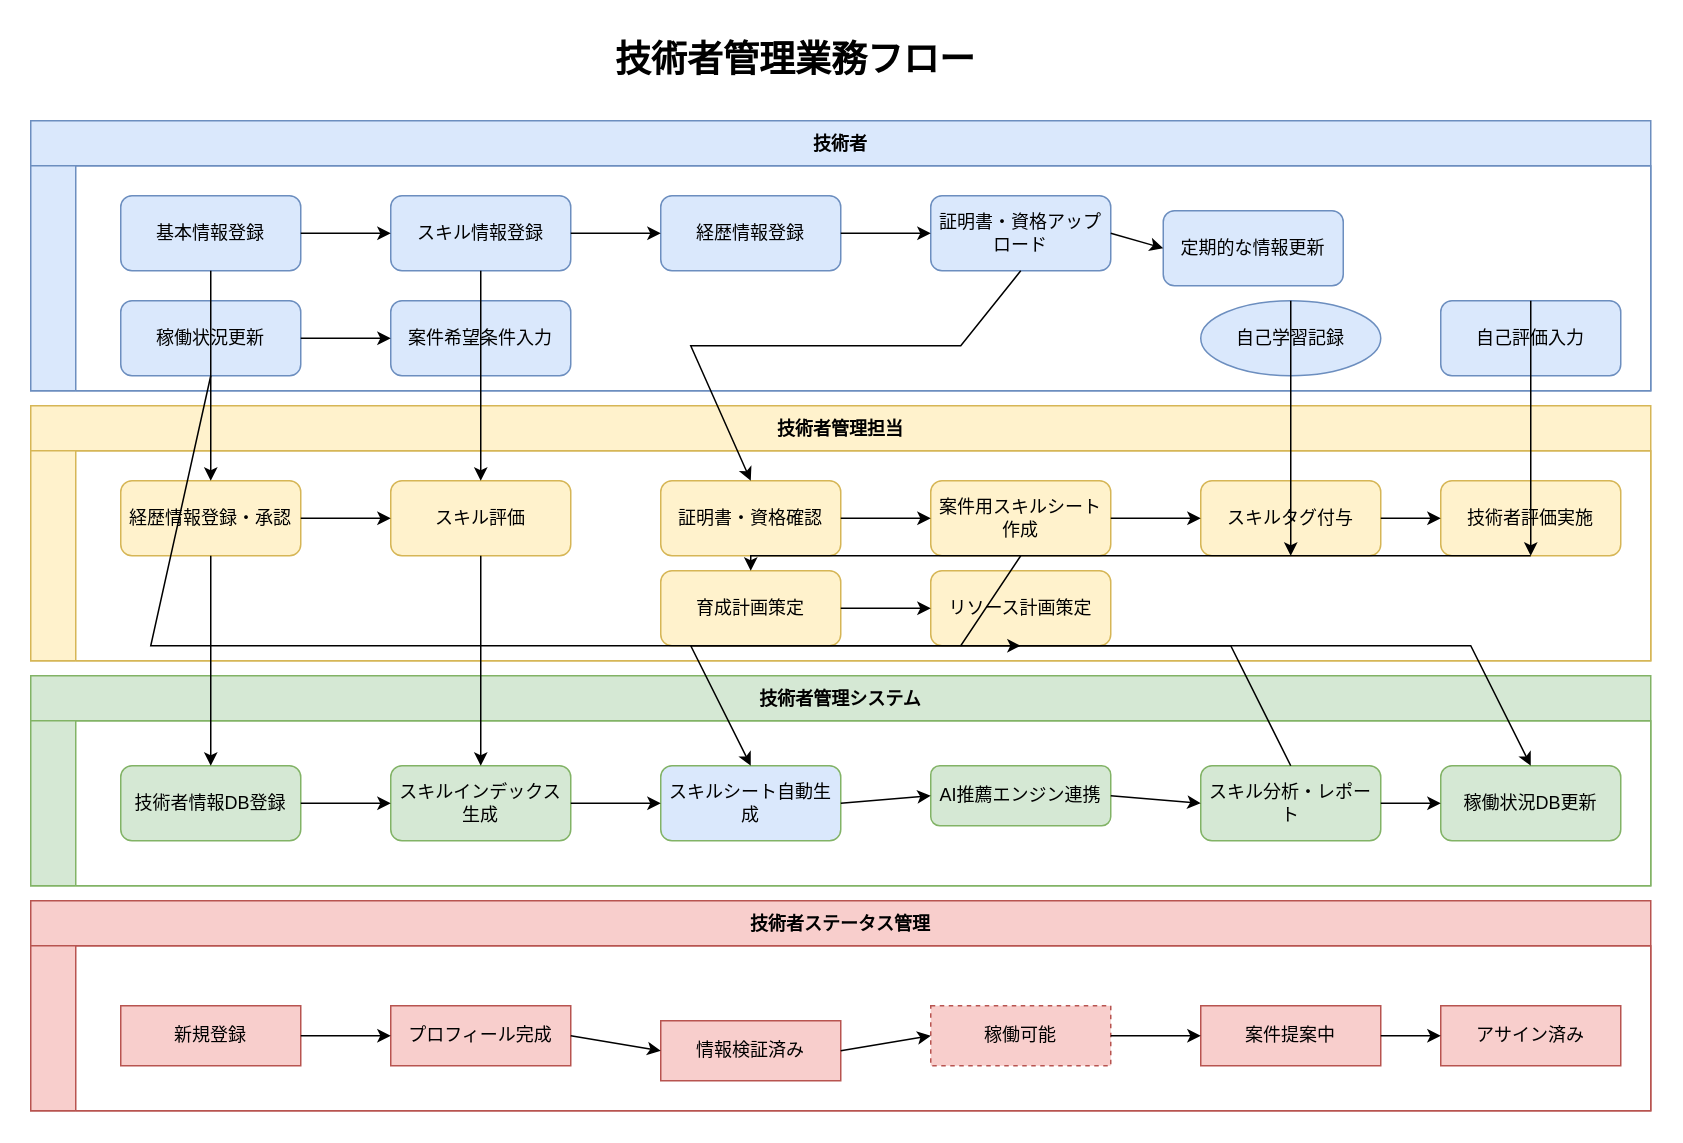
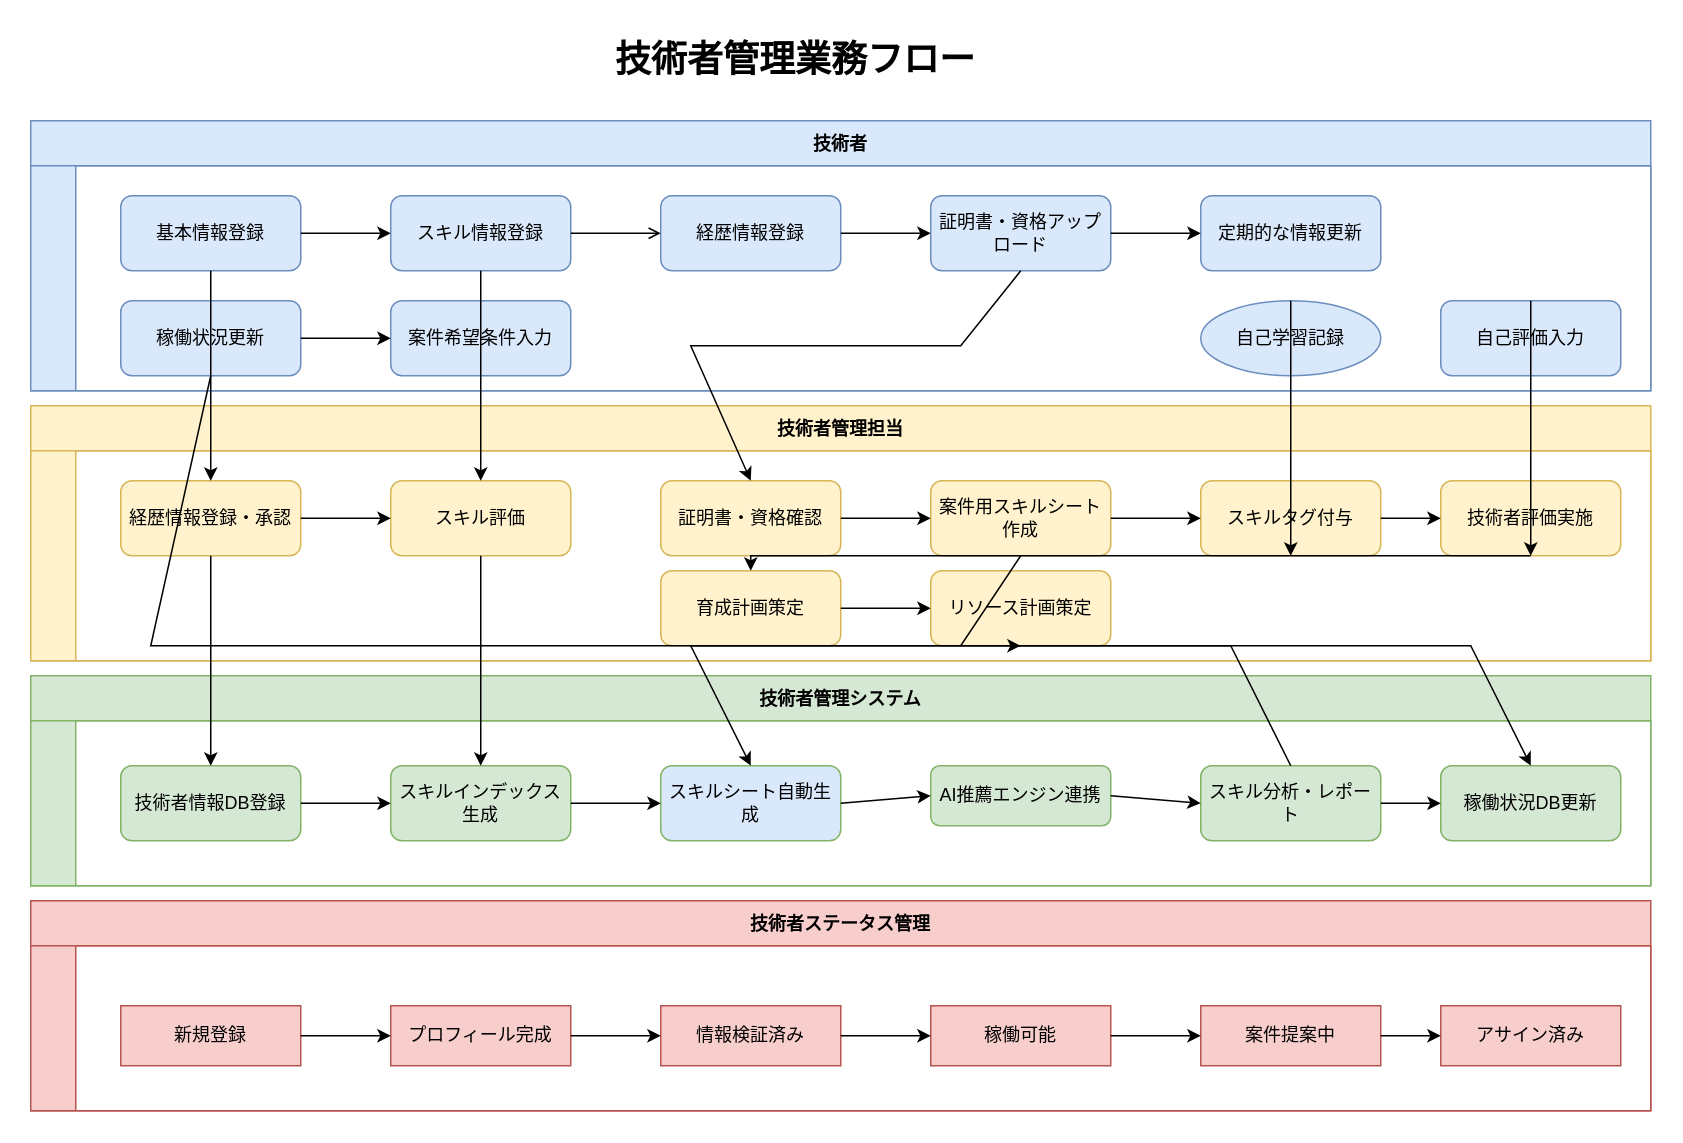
edge "スキル情報登録" -> "経歴情報登録": arrowhead classic -> open
node "定期的な情報更新": moved (1253, 248) -> (1291, 233)
node "稼働可能": style dashed -> solid
node "情報検証済み": moved (751, 1051) -> (751, 1036)
